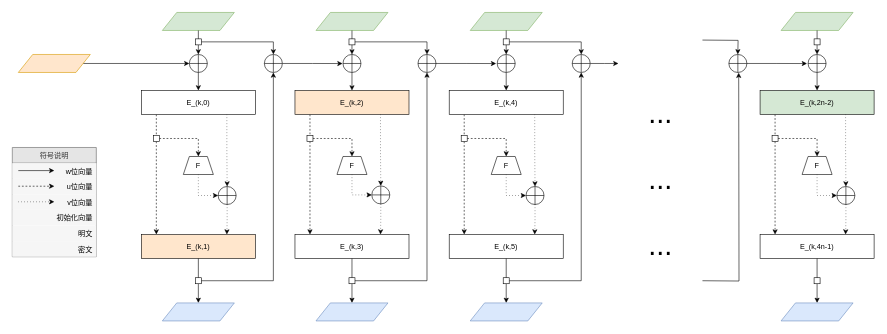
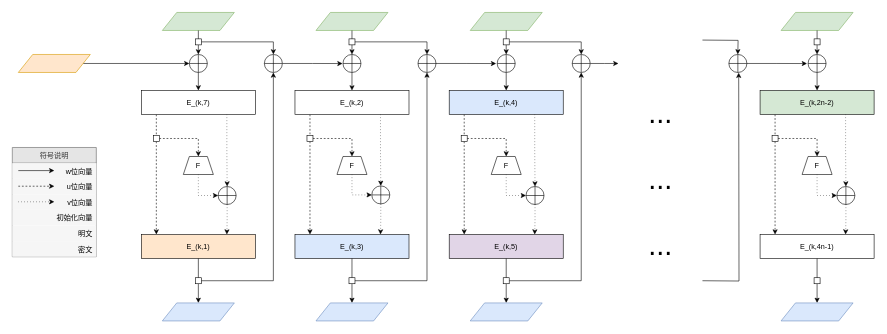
node "E_(k,0)": label "E_(k,0)" -> "E_(k,7)"
node "E_(k,2)": fillcolor #ffe6cc -> #ffffff
node "E_(k,4)": fillcolor #ffffff -> #dae8fc
node "E_(k,3)": fillcolor #ffffff -> #dae8fc
node "E_(k,5)": fillcolor #ffffff -> #e1d5e7
